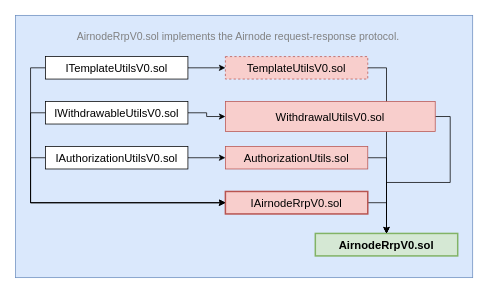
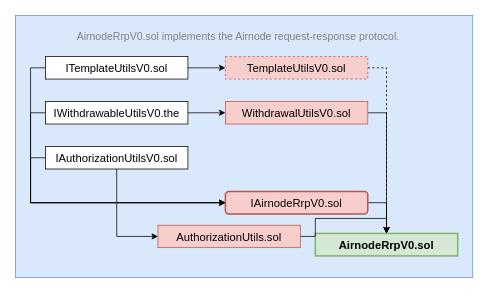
edge "TemplateUtilsV0.sol" -> "AirnodeRrpV0.sol": style solid -> dashed
node "IWithdrawableUtilsV0.sol": label "IWithdrawableUtilsV0.sol" -> "IWithdrawableUtilsV0.the"
node "WithdrawalUtilsV0.sol": size 210x30 -> 143x23
node "AuthorizationUtils.sol": moved (297, 158) -> (229, 237)
node "IAirnodeRrpV0.sol": shape rectangle -> rounded rectangle
